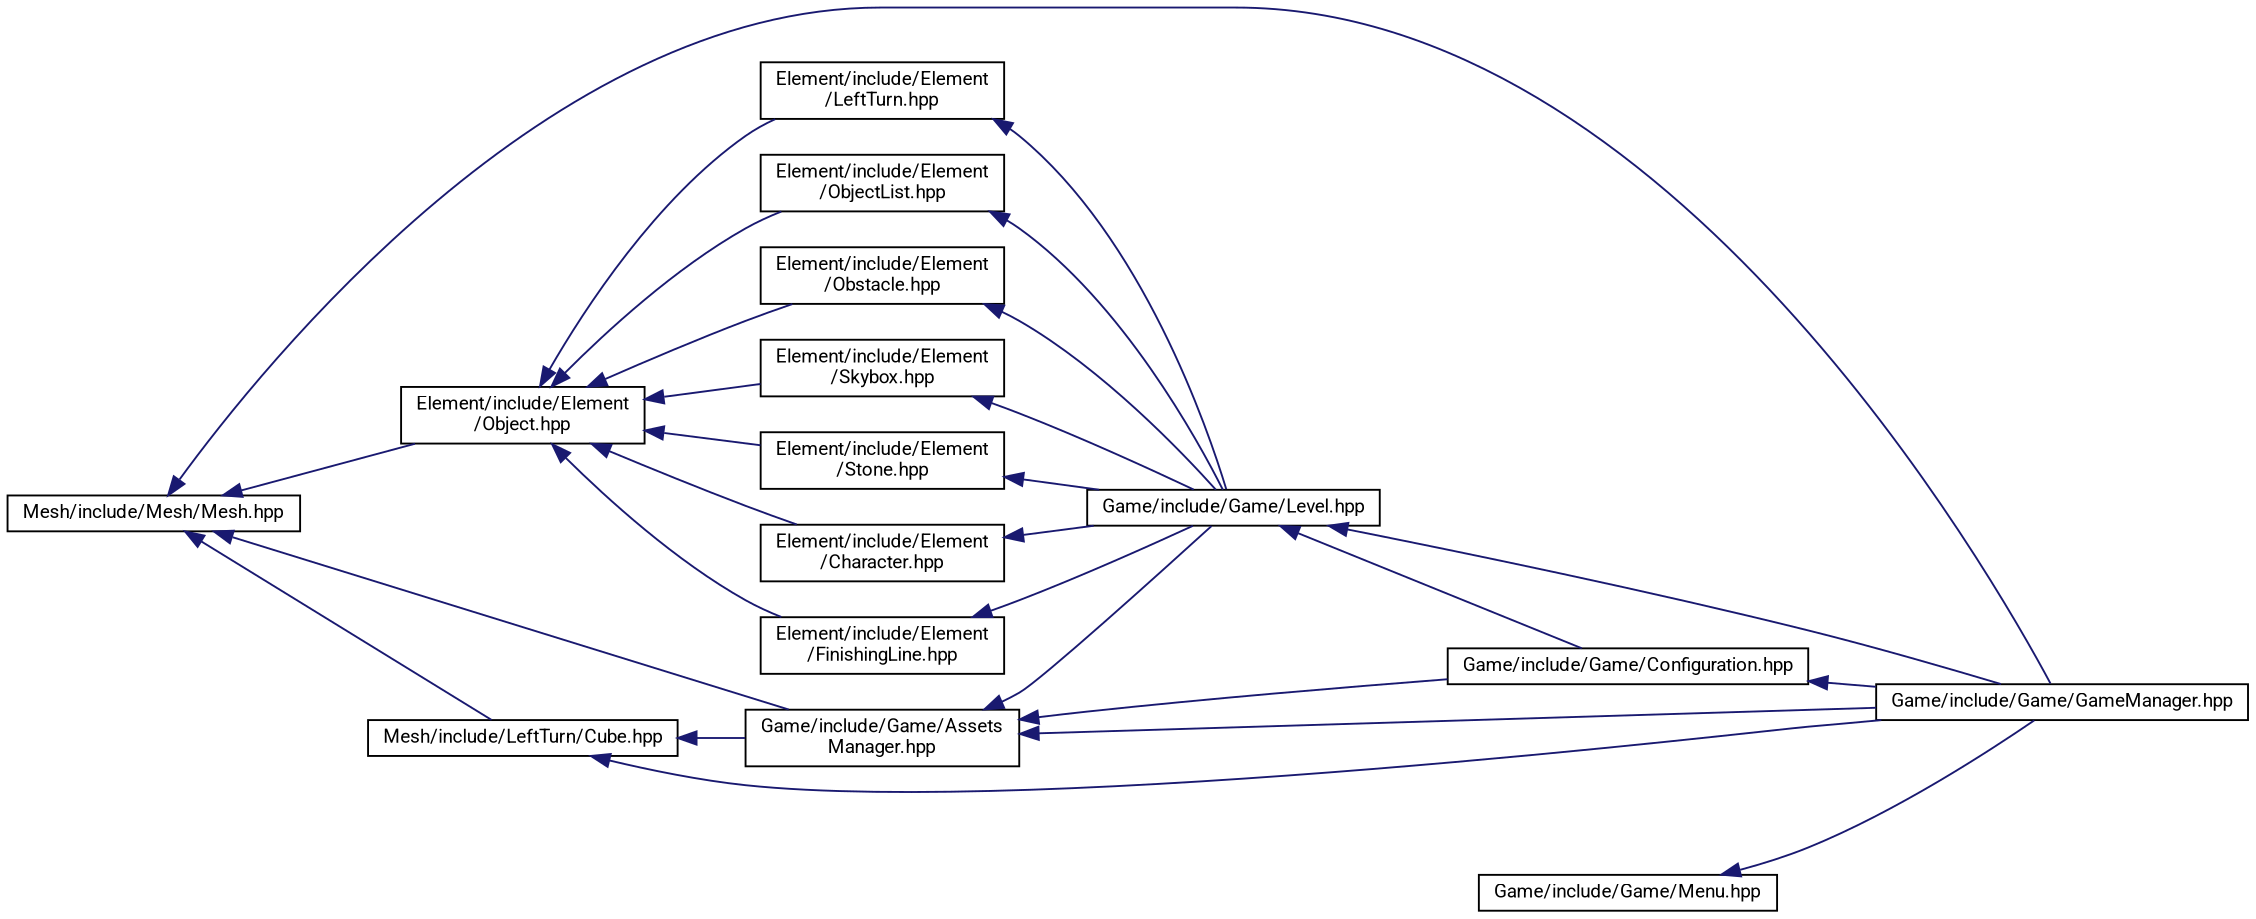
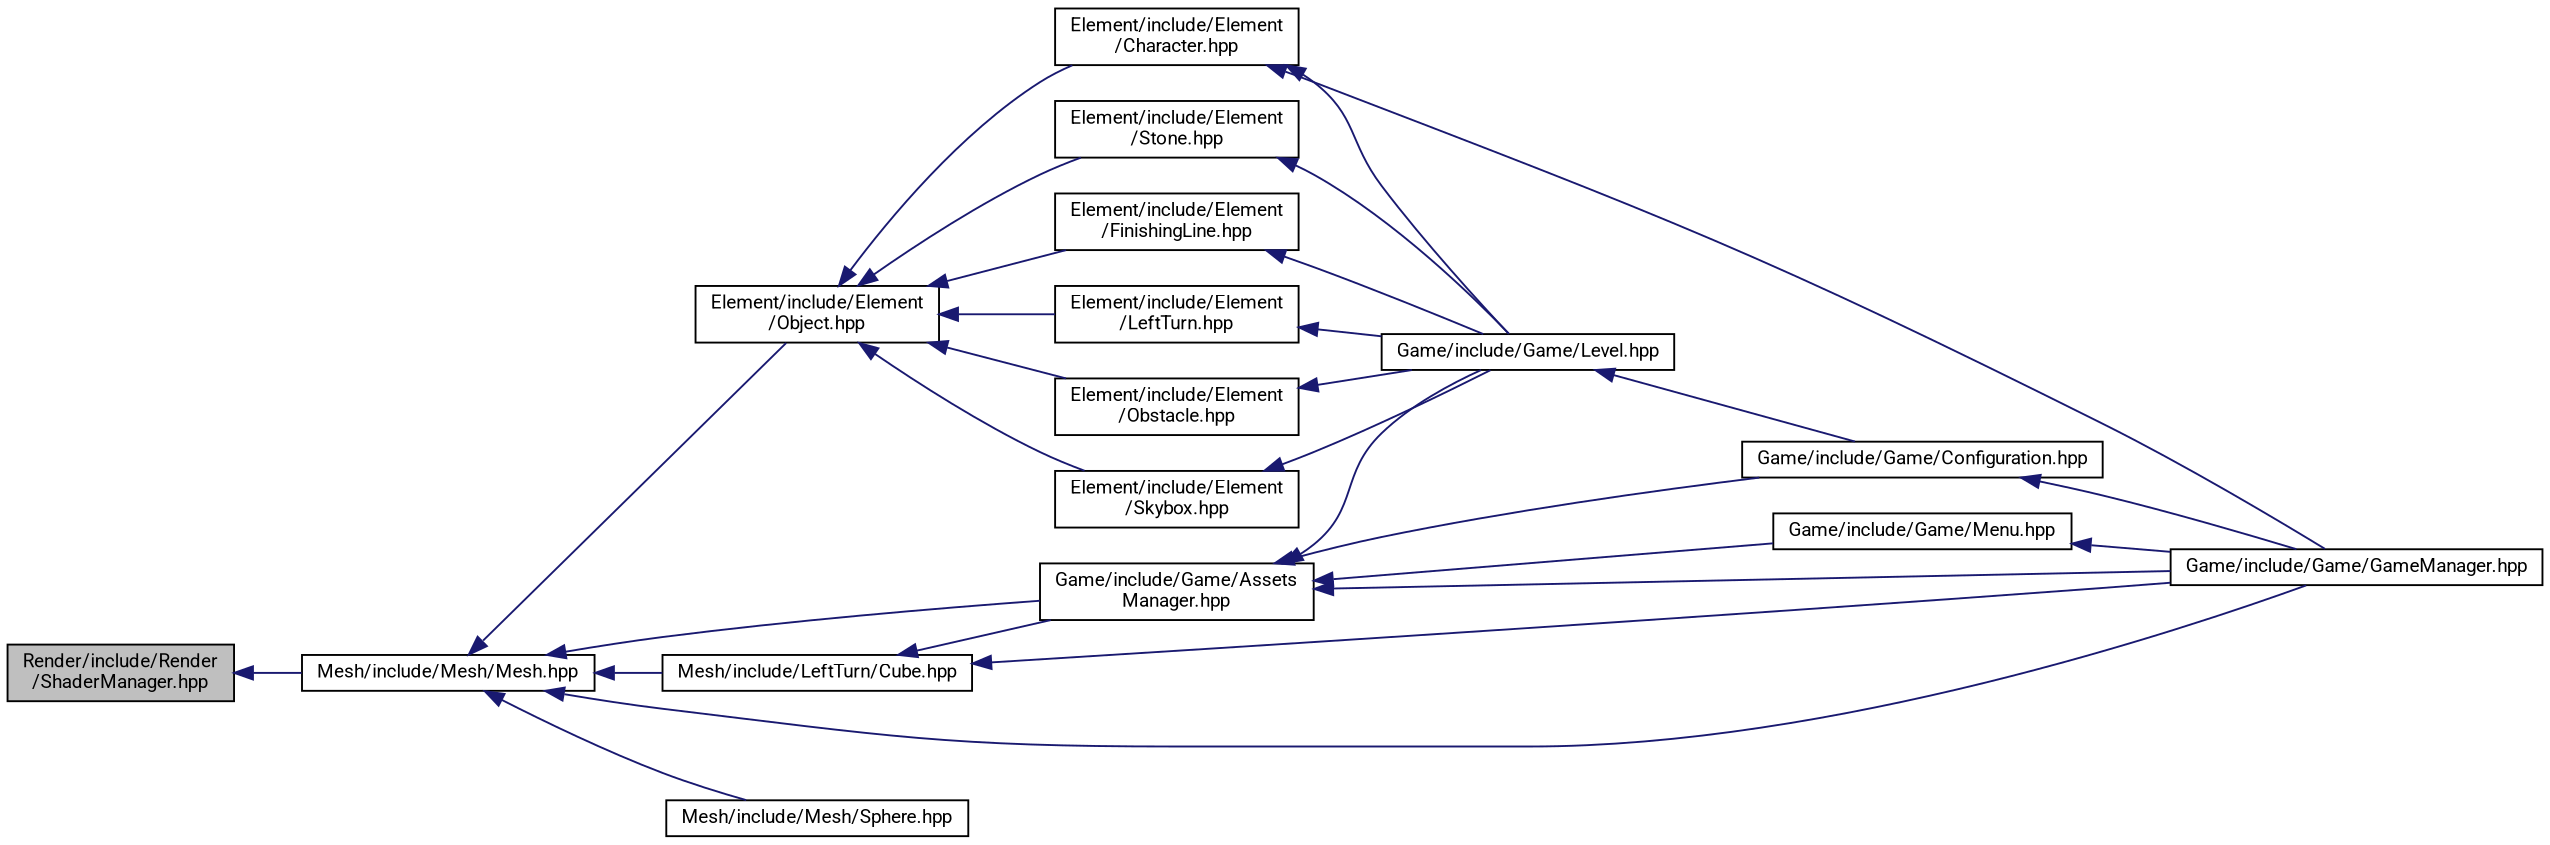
node "Element/include/Element /ObjectList.hpp": removed
edge "Game/include/Game/Menu.hpp" -> "Game/include/Game/Assets Manager.hpp": added
edge "Game/include/Game/GameManager.hpp" -> "Game/include/Game/Level.hpp": now "Game/include/Game/GameManager.hpp" -> "Element/include/Element /Character.hpp"
node "Render/include/Render /ShaderManager.hpp": added
node "Mesh/include/Mesh/Sphere.hpp": added
